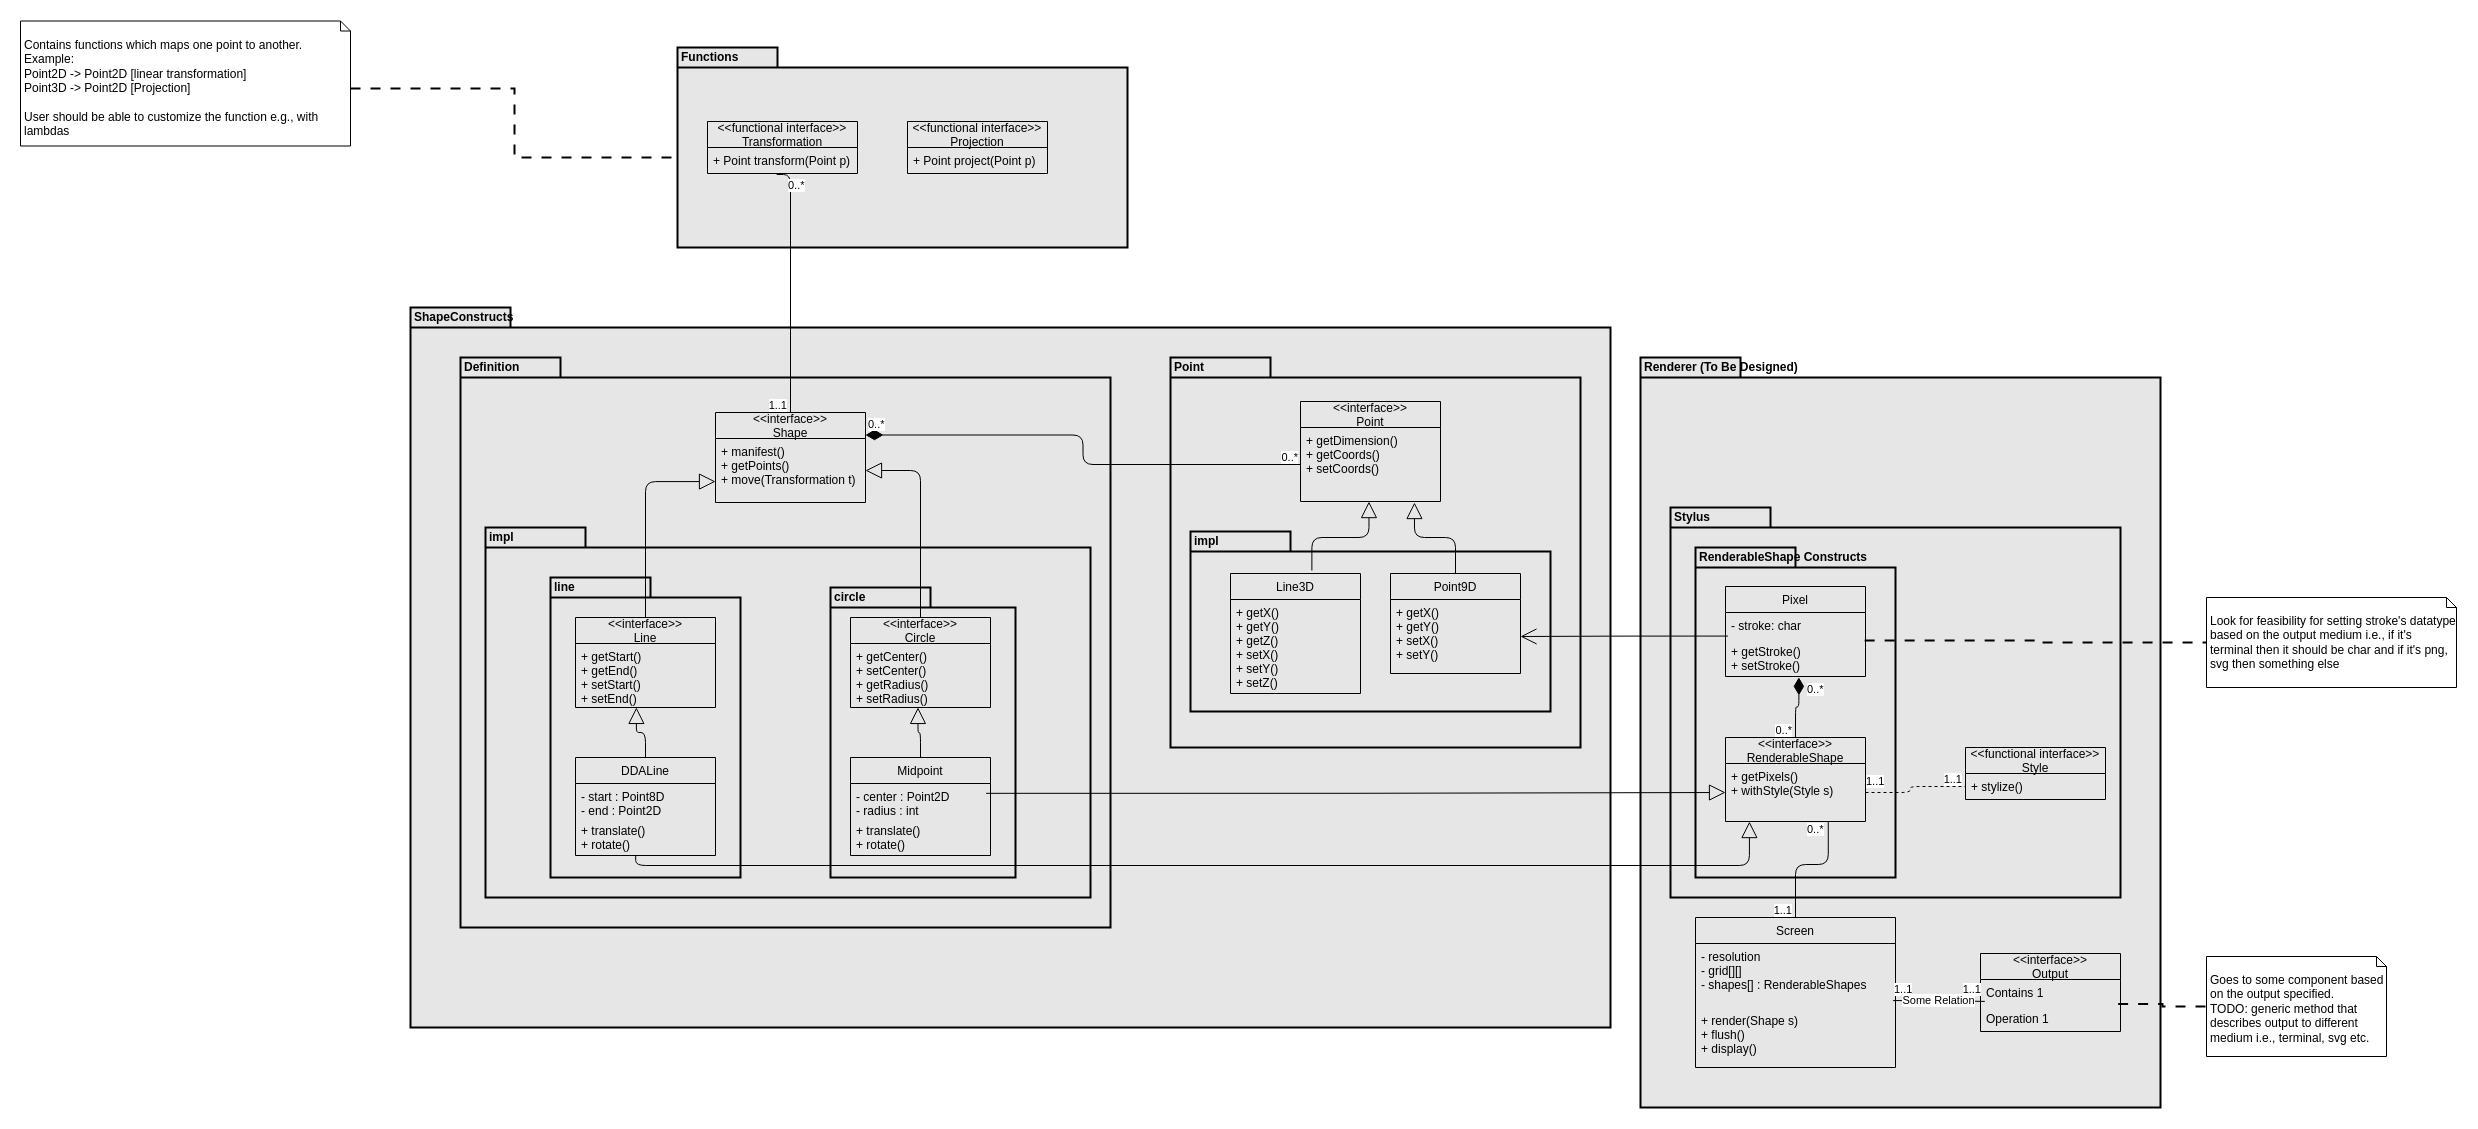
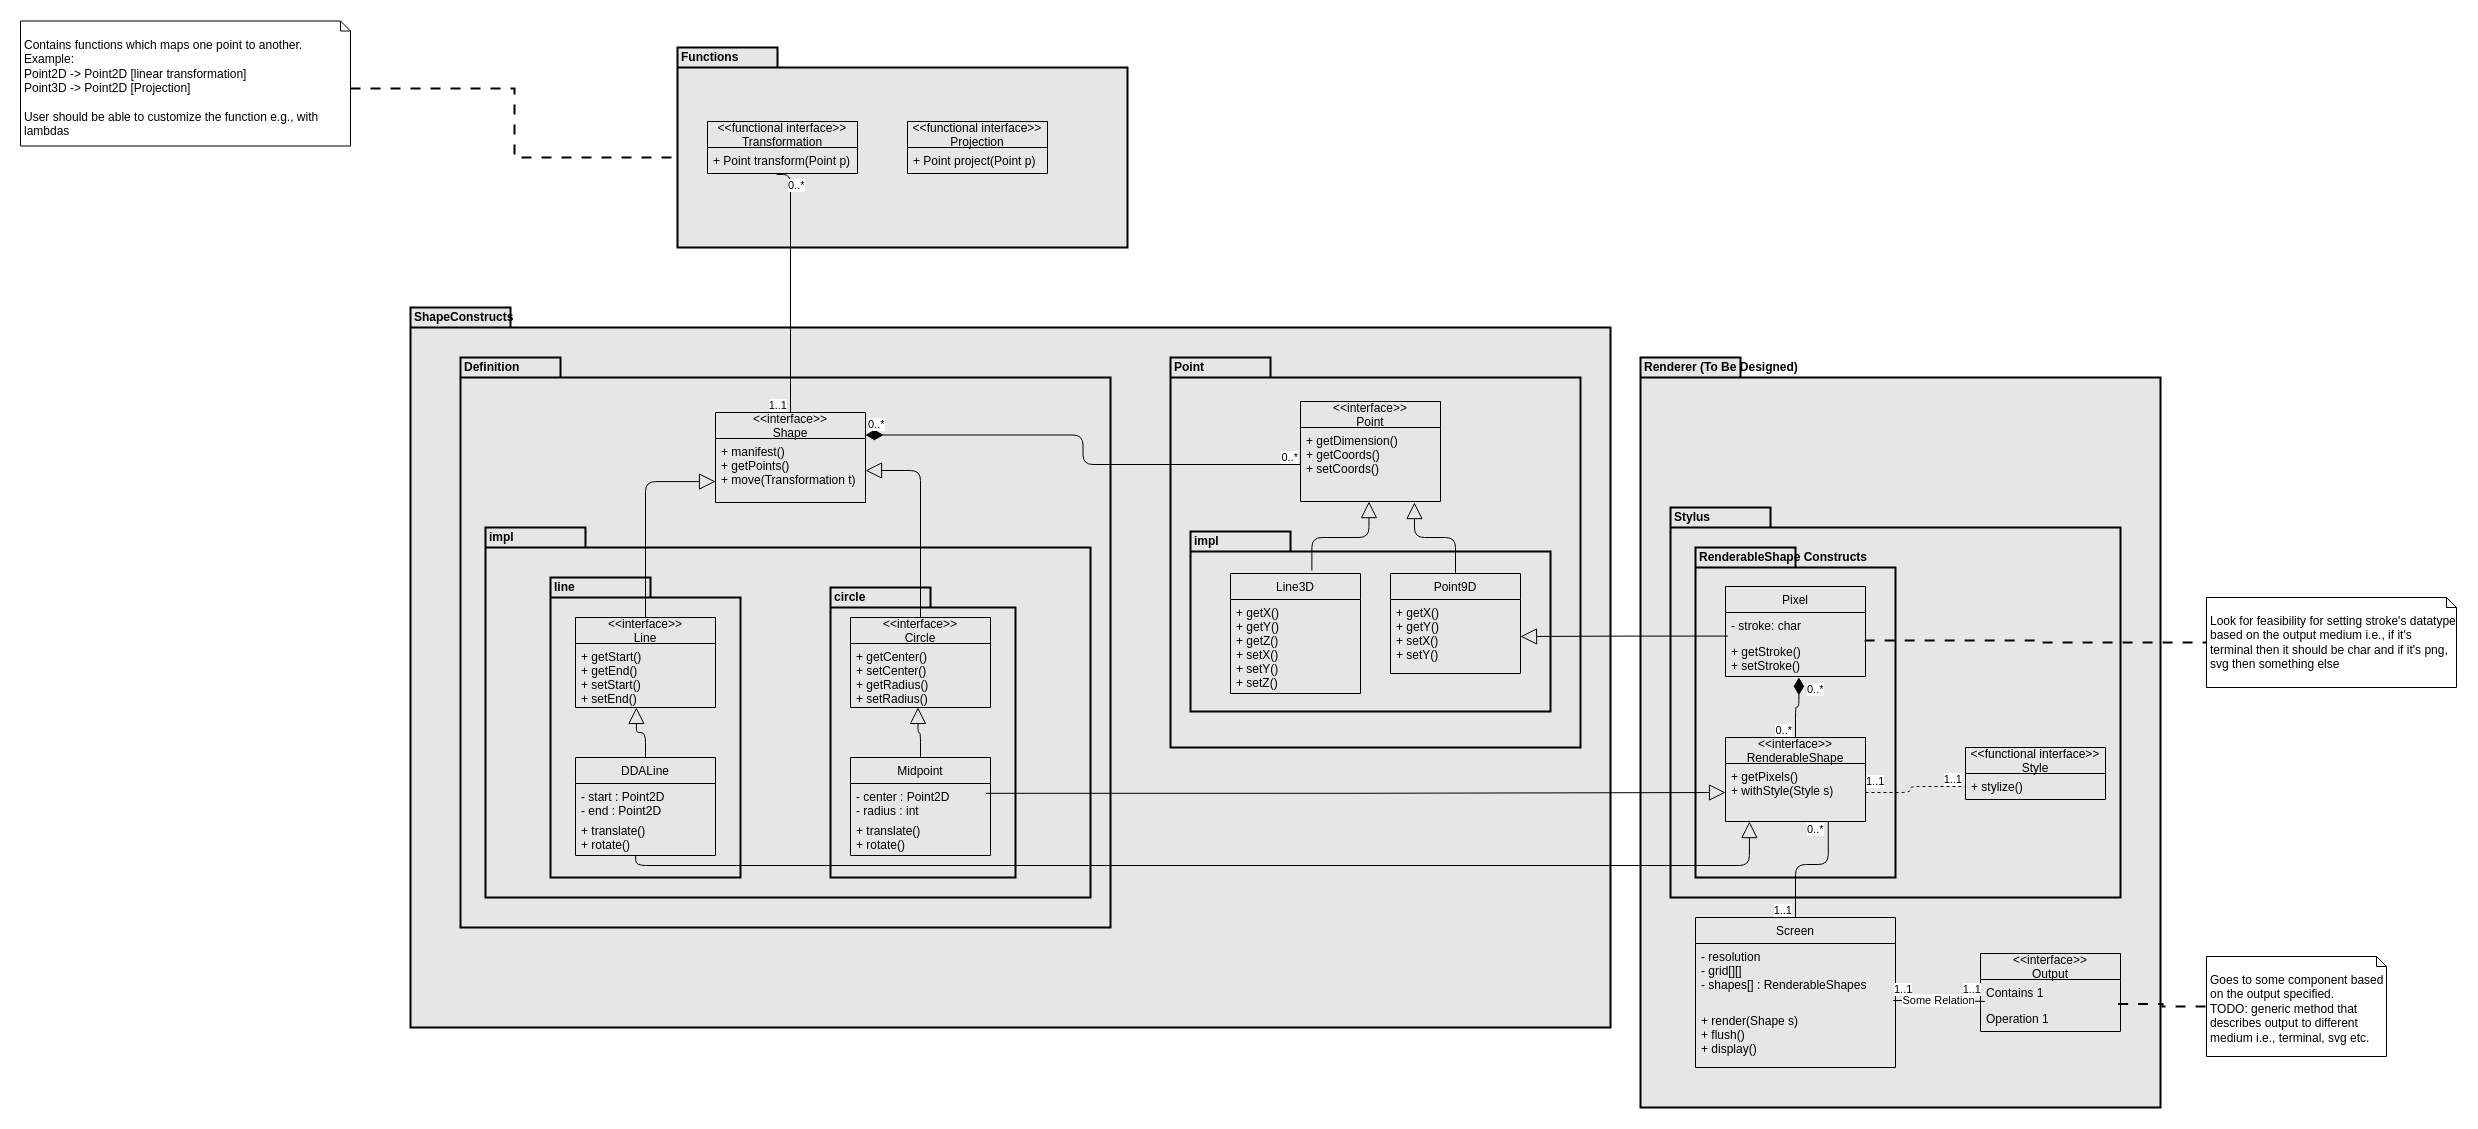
edge "- stroke: char" -> "+ getX() + getY() + setX() + setY()": arrowhead open -> block
node "- start : Point8D - end : Point2D": label "- start : Point8D - end : Point2D" -> "- start : Point2D - end : Point2D"
